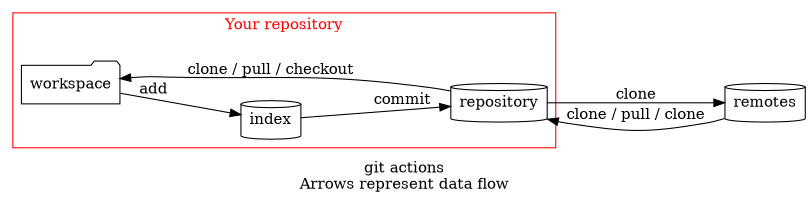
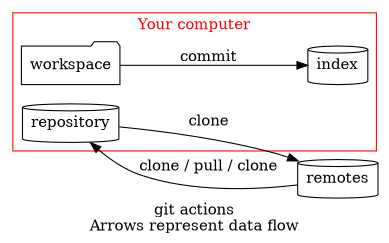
cluster "Your repository": label "Your repository" -> "Your computer"
edge "repository" -> "workspace": removed, label "clone / pull / checkout"
edge "workspace" -> "index": label "add" -> "commit"
edge "index" -> "repository": removed, label "commit"
